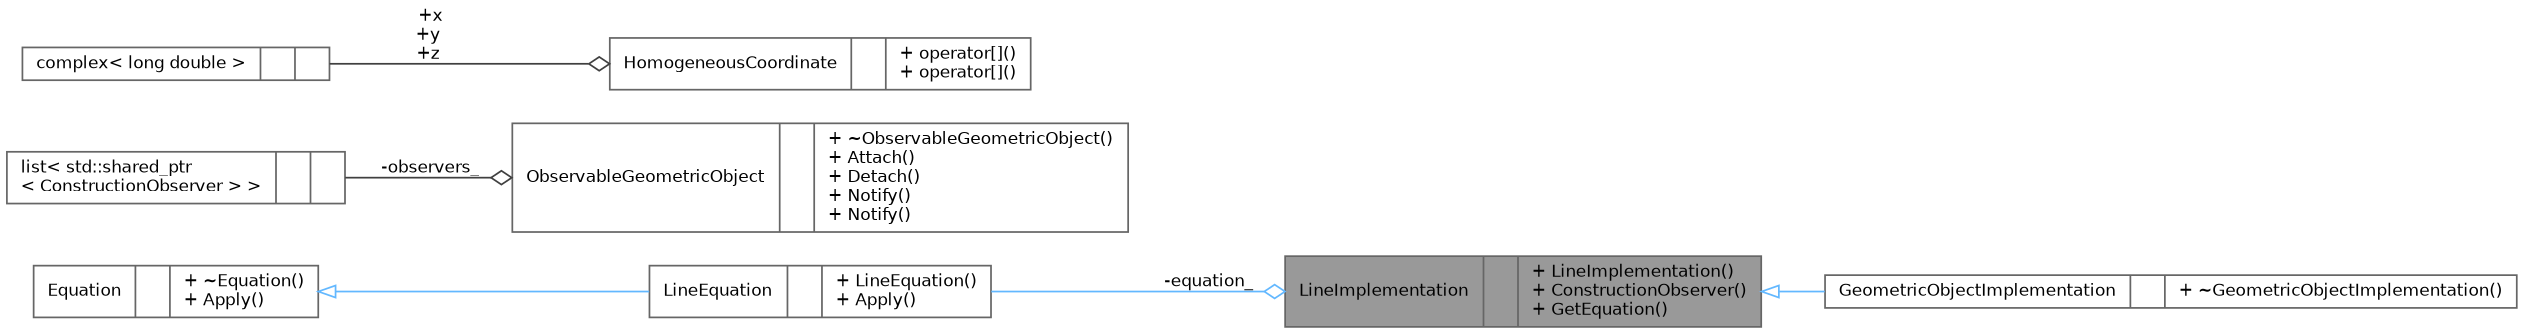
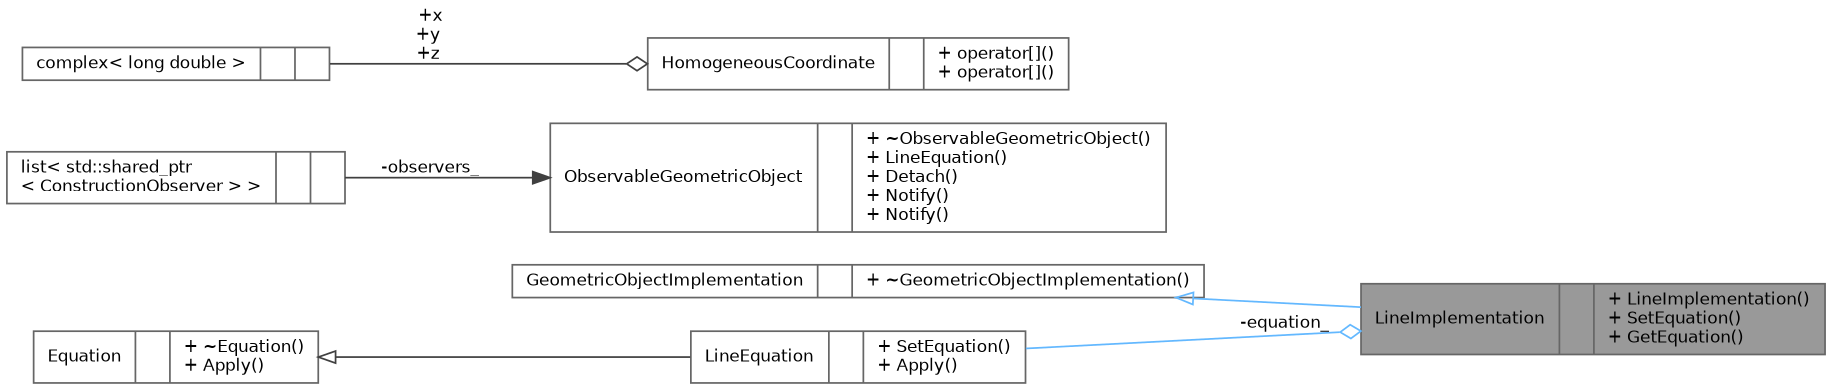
node "ObservableGeometricObject": text "+ Attach()" -> "+ LineEquation()"
edge "list< std::shared_ptr" -> "ObservableGeometricObject": arrowhead odiamond -> normal
node "LineEquation": text "+ LineEquation()" -> "+ SetEquation()"
node "LineImplementation": text "+ ConstructionObserver()" -> "+ SetEquation()"
edge "LineEquation" -> "Equation": color steelblue1 -> grey25
edge "GeometricObjectImplementation" -> "LineImplementation": reversed
